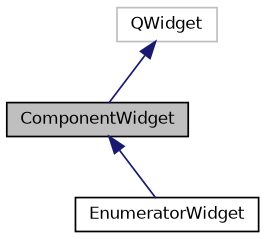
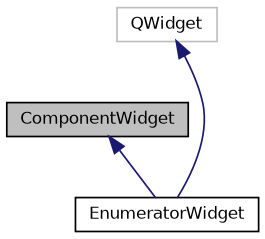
edge "ComponentWidget" -> "QWidget": now "EnumeratorWidget" -> "QWidget"
